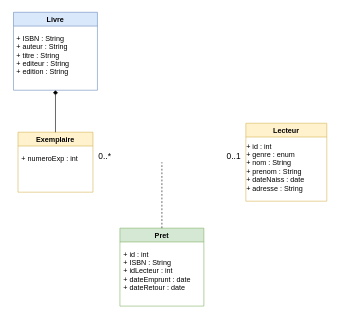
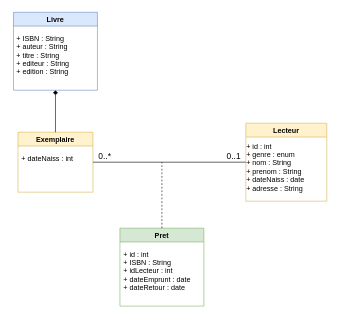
node "+ numeroExp : int": label "+ numeroExp : int" -> "+ dateNaiss : int"
edge "Exemplaire" -- "Lecteur": added
